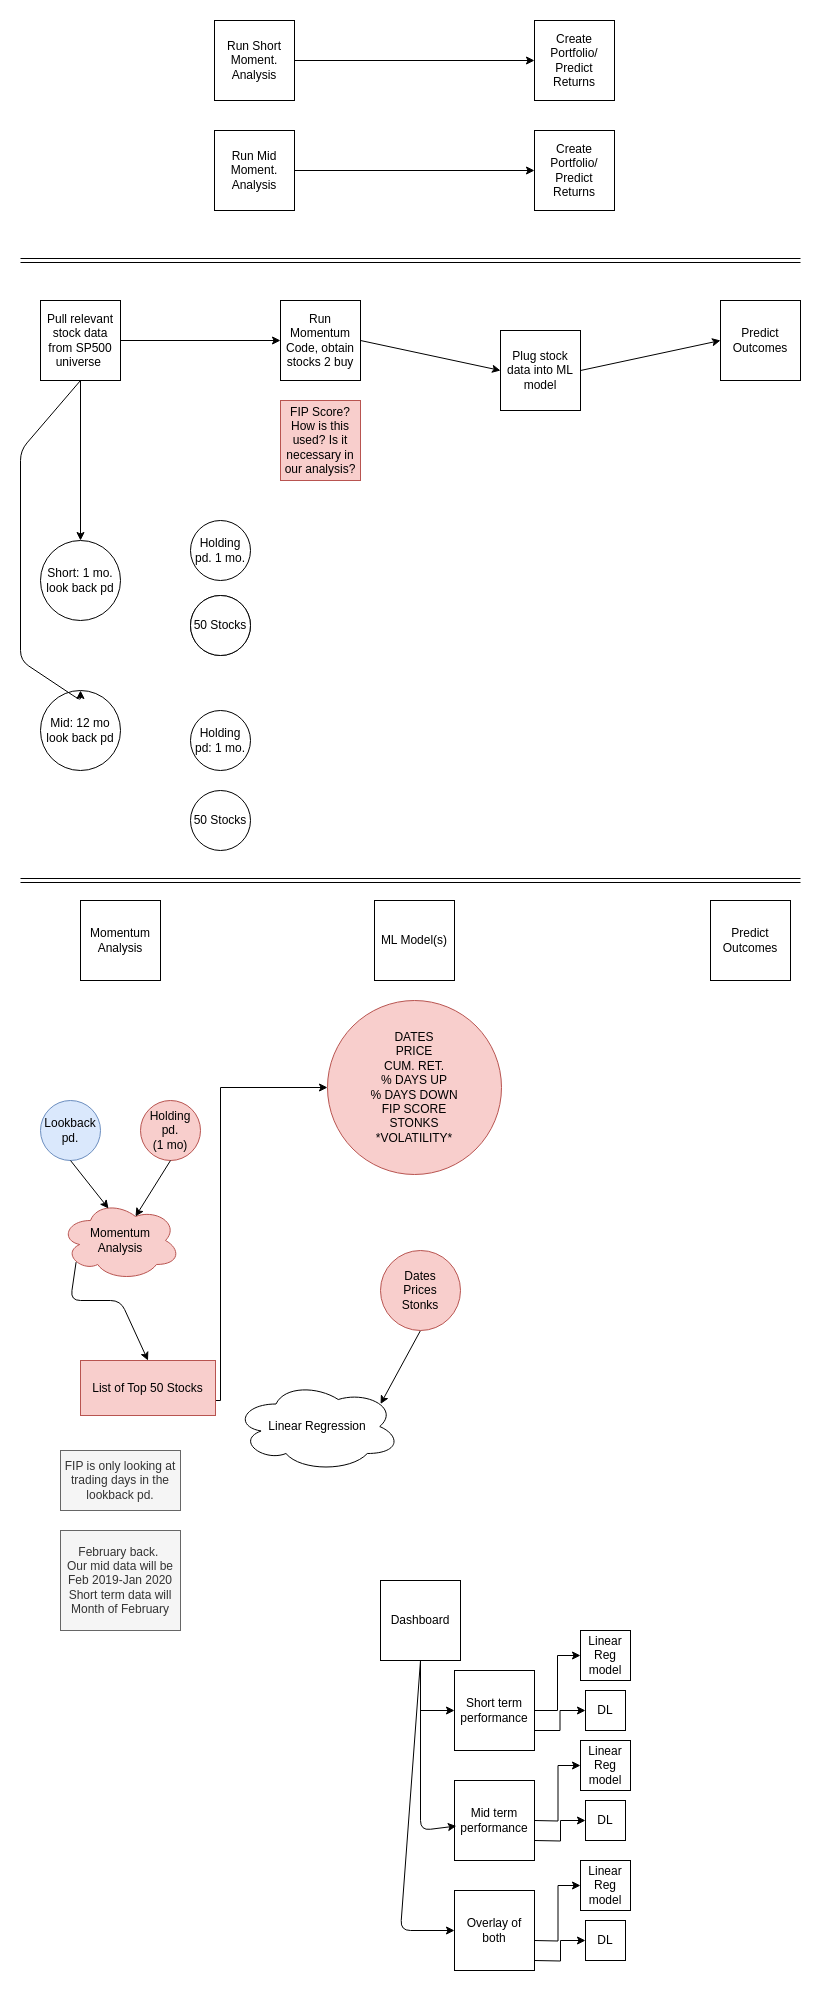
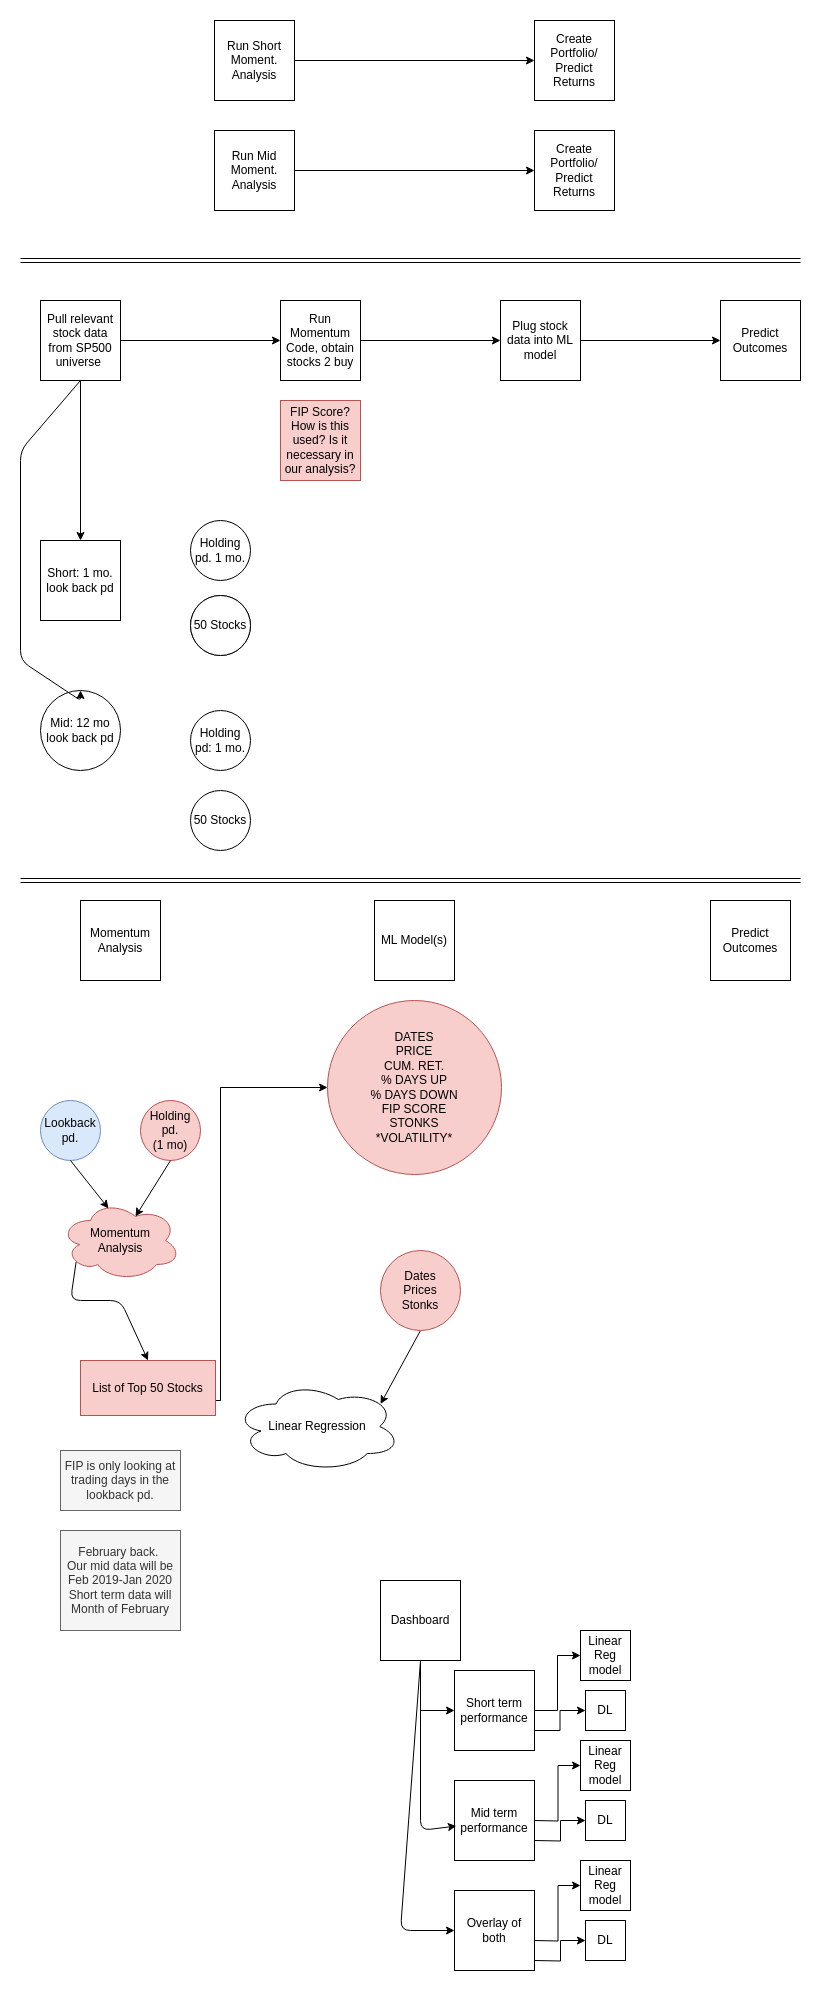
node "Plug stock data into ML model": moved (541, 371) -> (541, 341)
node "Short: 1 mo. look back pd": shape ellipse -> rectangle
